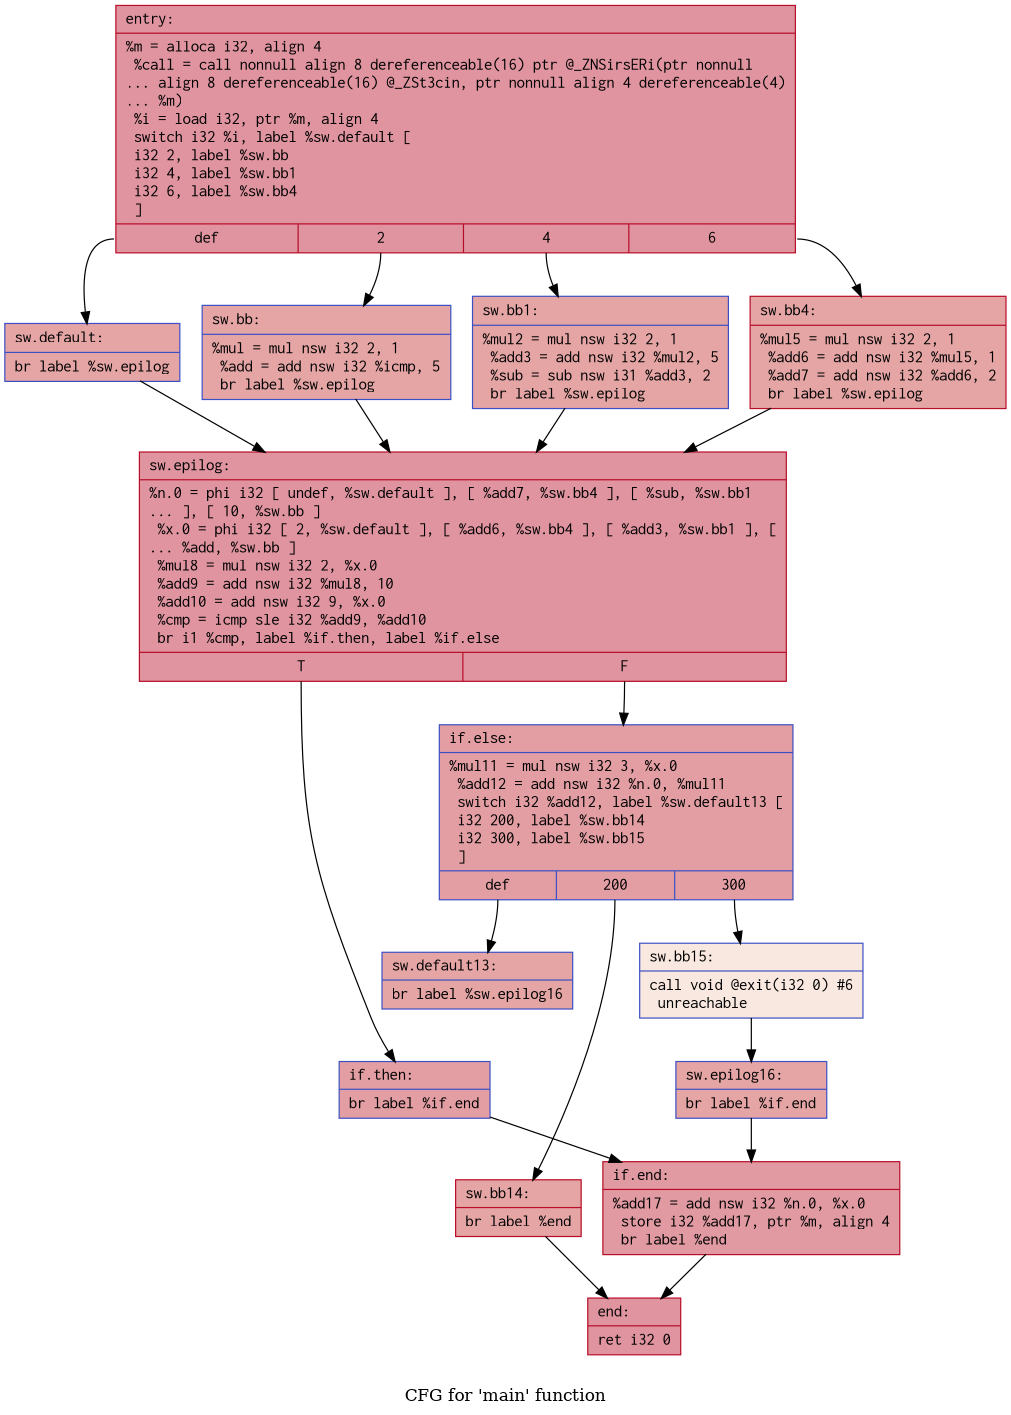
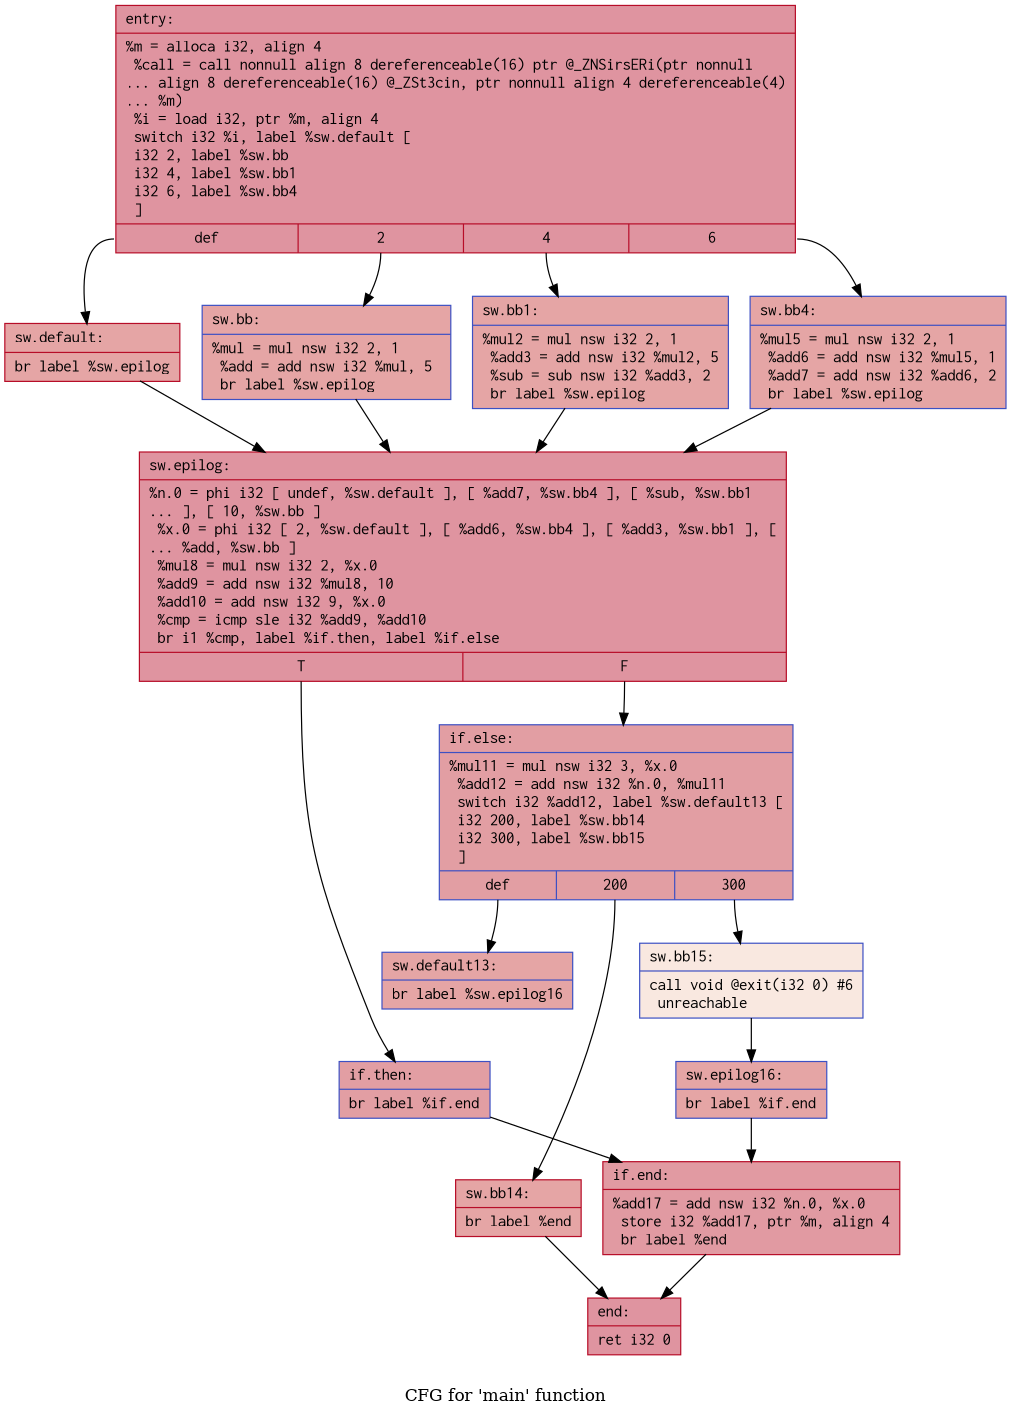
node "sw.default:": color #3d50c3ff -> #b70d28ff
node "sw.bb4:": color #b70d28ff -> #3d50c3ff
node "sw.bb:": text "%add = add nsw i32 %icmp, 5" -> "%add = add nsw i32 %mul, 5"
node "sw.bb1:": text "%sub = sub nsw i31 %add3, 2" -> "%sub = sub nsw i32 %add3, 2"
